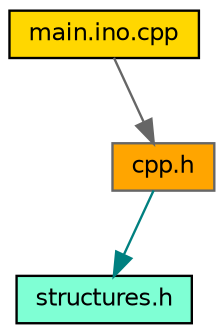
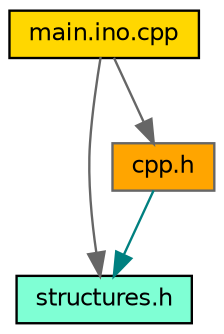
edge "main.ino.cpp" -> "structures.h": added
